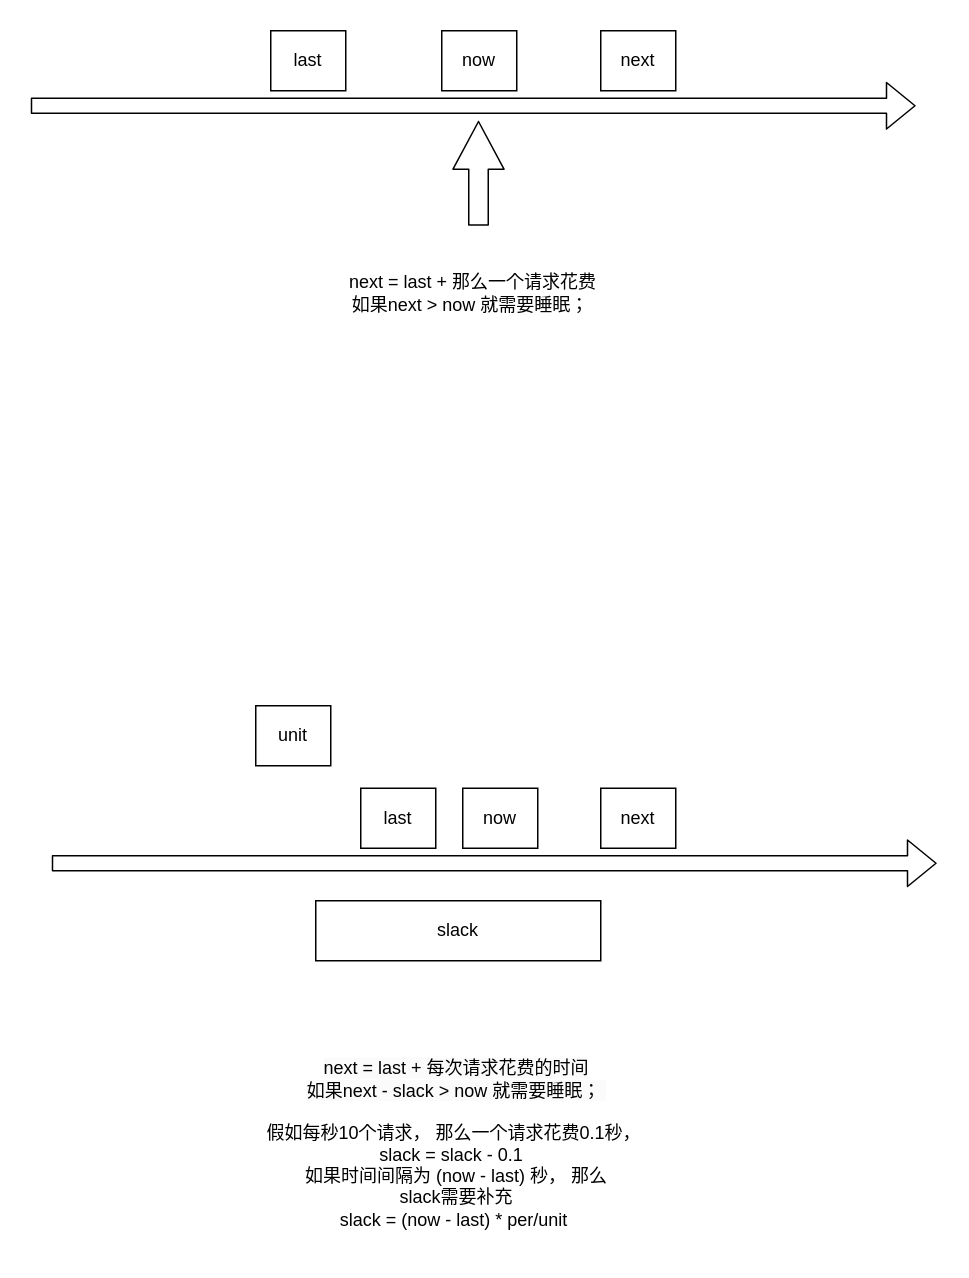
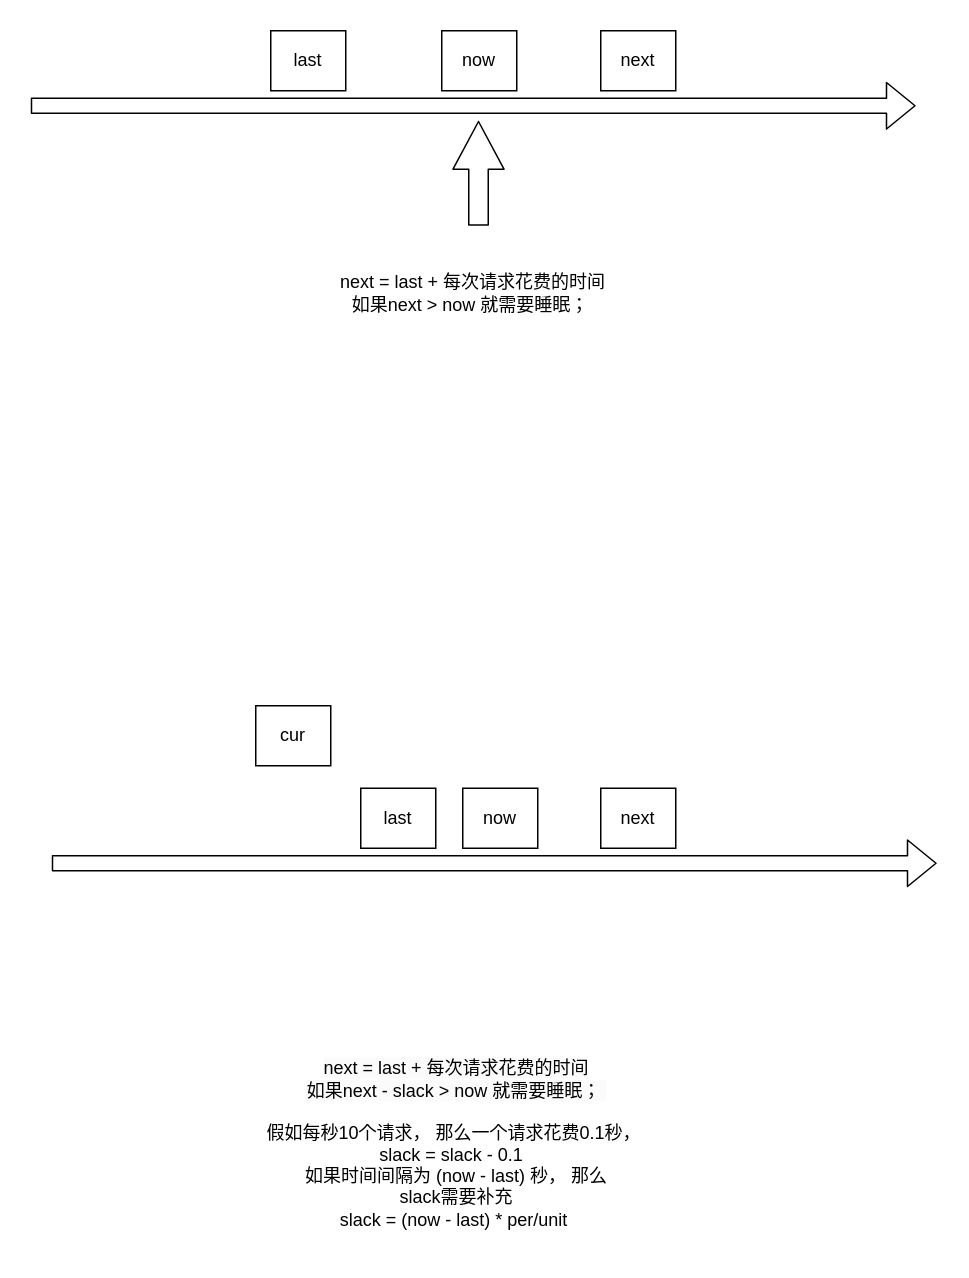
node "next = last + 那么一个请求花费 如果next > now 就需要睡眠；": label "next = last + 那么一个请求花费 如果next > now 就需要睡眠；" -> "next = last + 每次请求花费的时间 如果next > now 就需要睡眠；"
node "unit": label "unit" -> "cur"
node "slack": removed
